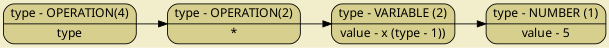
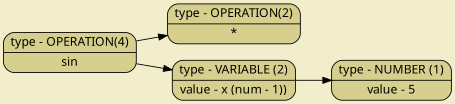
edge "type - OPERATION(2)" -> "type - VARIABLE (2)": now "type - OPERATION(4)" -> "type - VARIABLE (2)"
node "type - OPERATION(4)": text "type" -> "sin"
node "type - VARIABLE (2)": text "value - x (type - 1))" -> "value - x (num - 1))"
